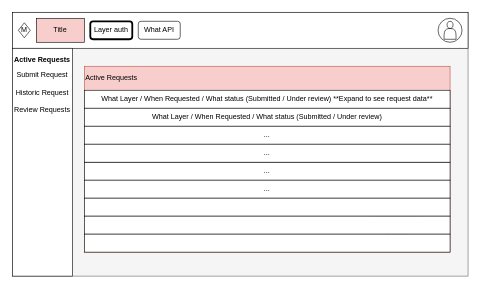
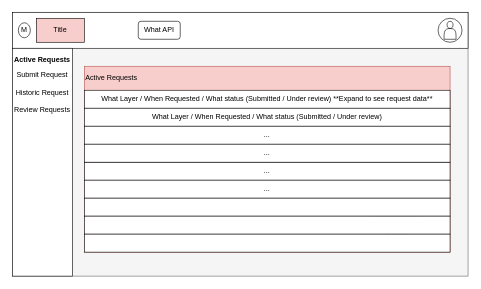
node "M": shape diamond -> ellipse
node "Layer auth": removed
